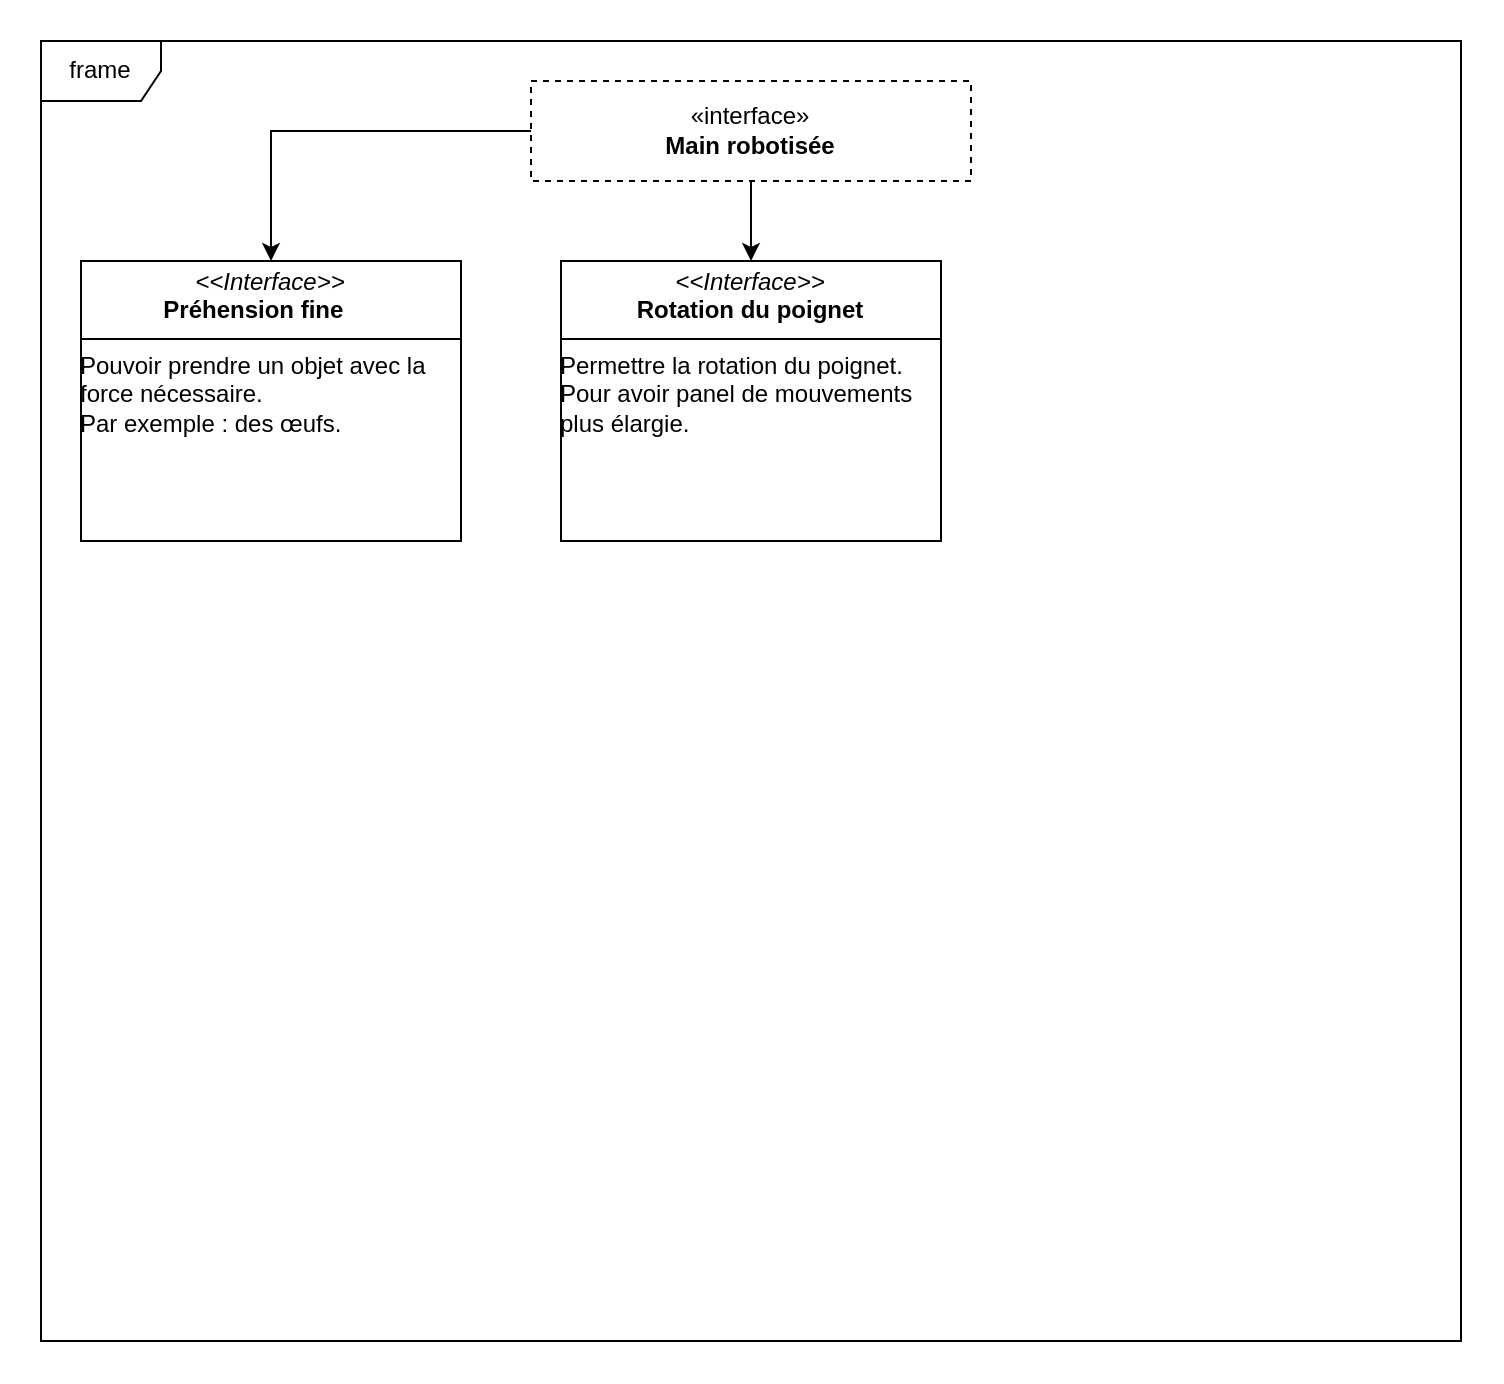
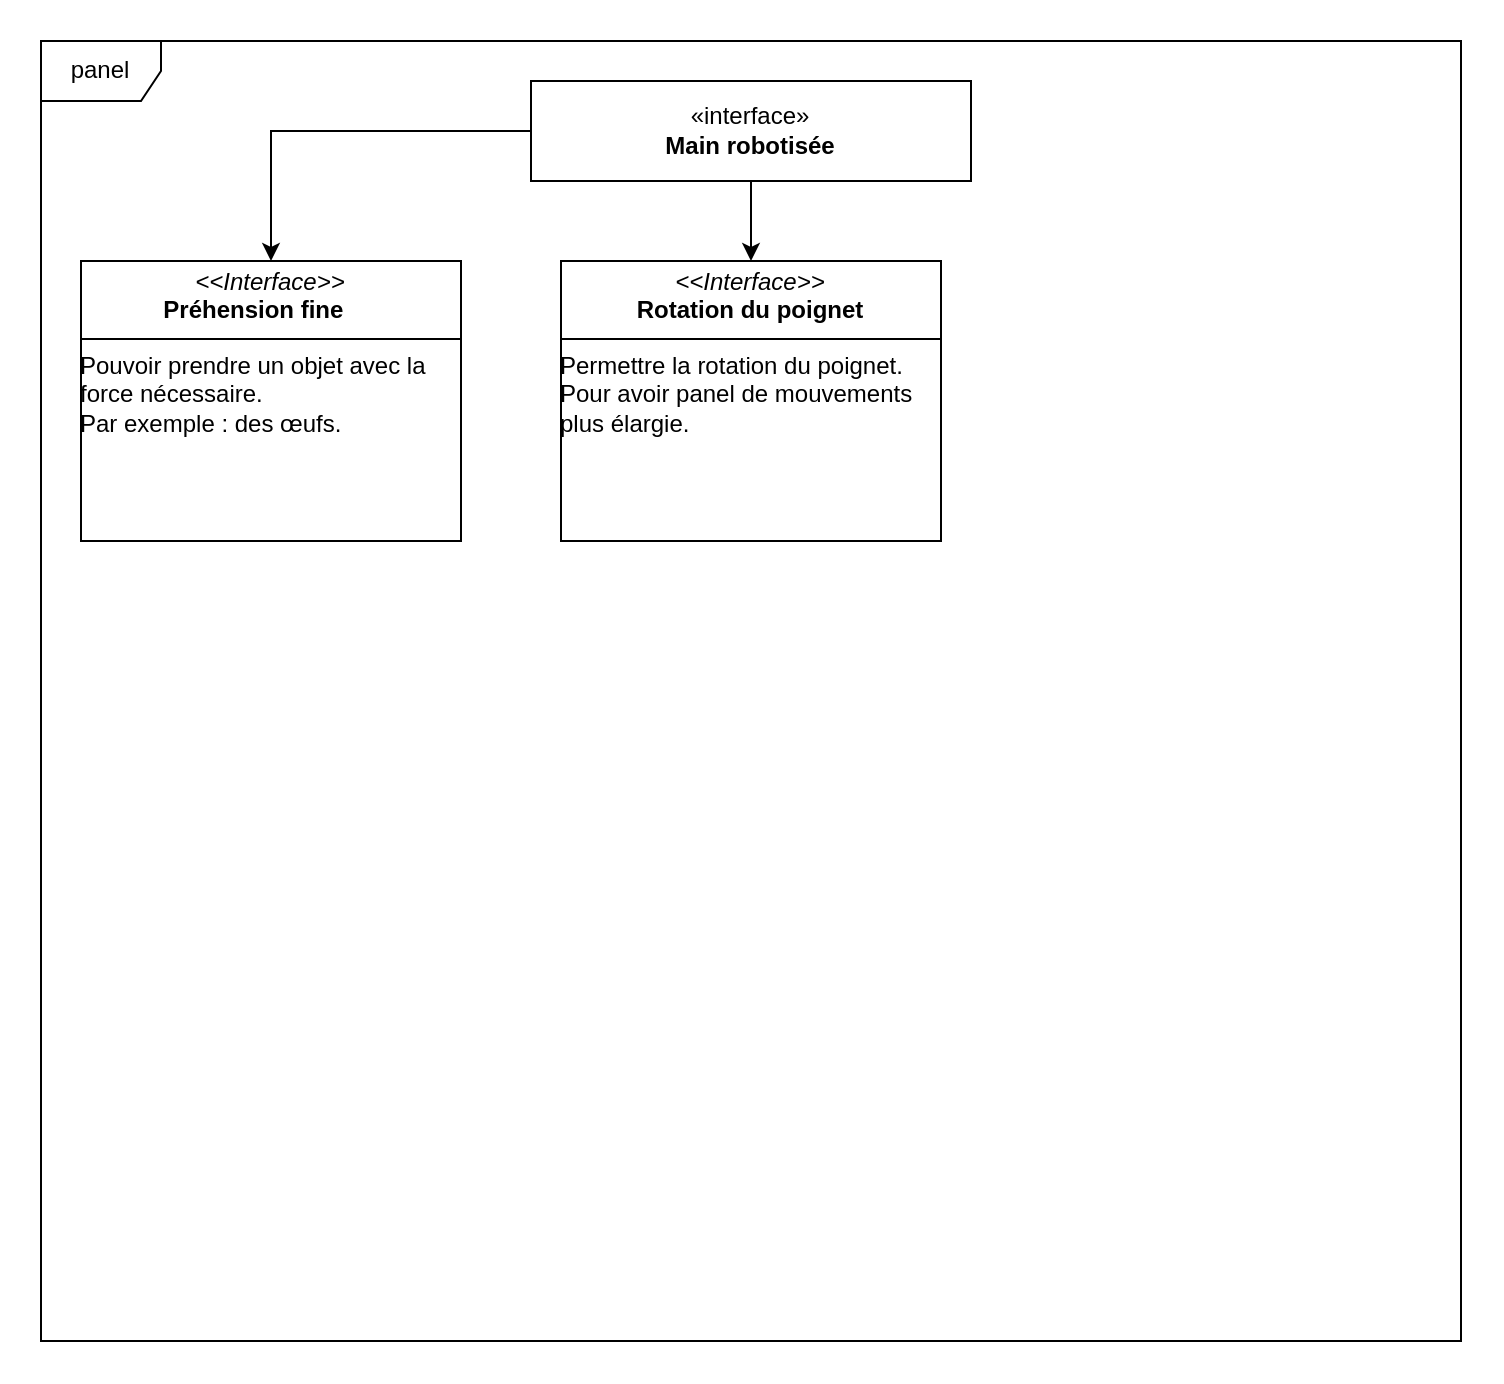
node "frame": label "frame" -> "panel"
node "«interface» Main robotisée": style dashed -> solid
